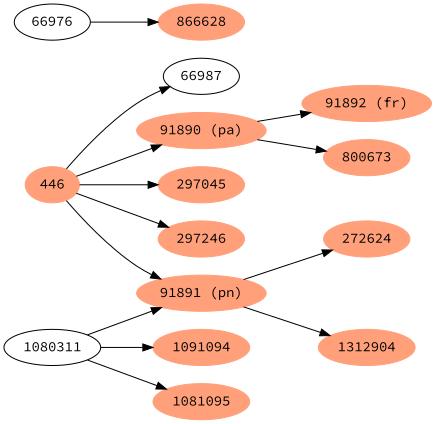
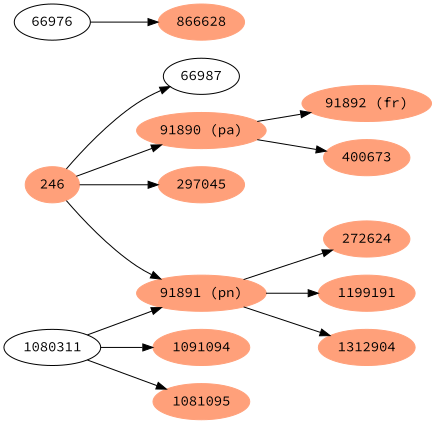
node "800673": label "800673" -> "400673"
node "446": label "446" -> "246"
node "297246": removed
node "1199191": added
